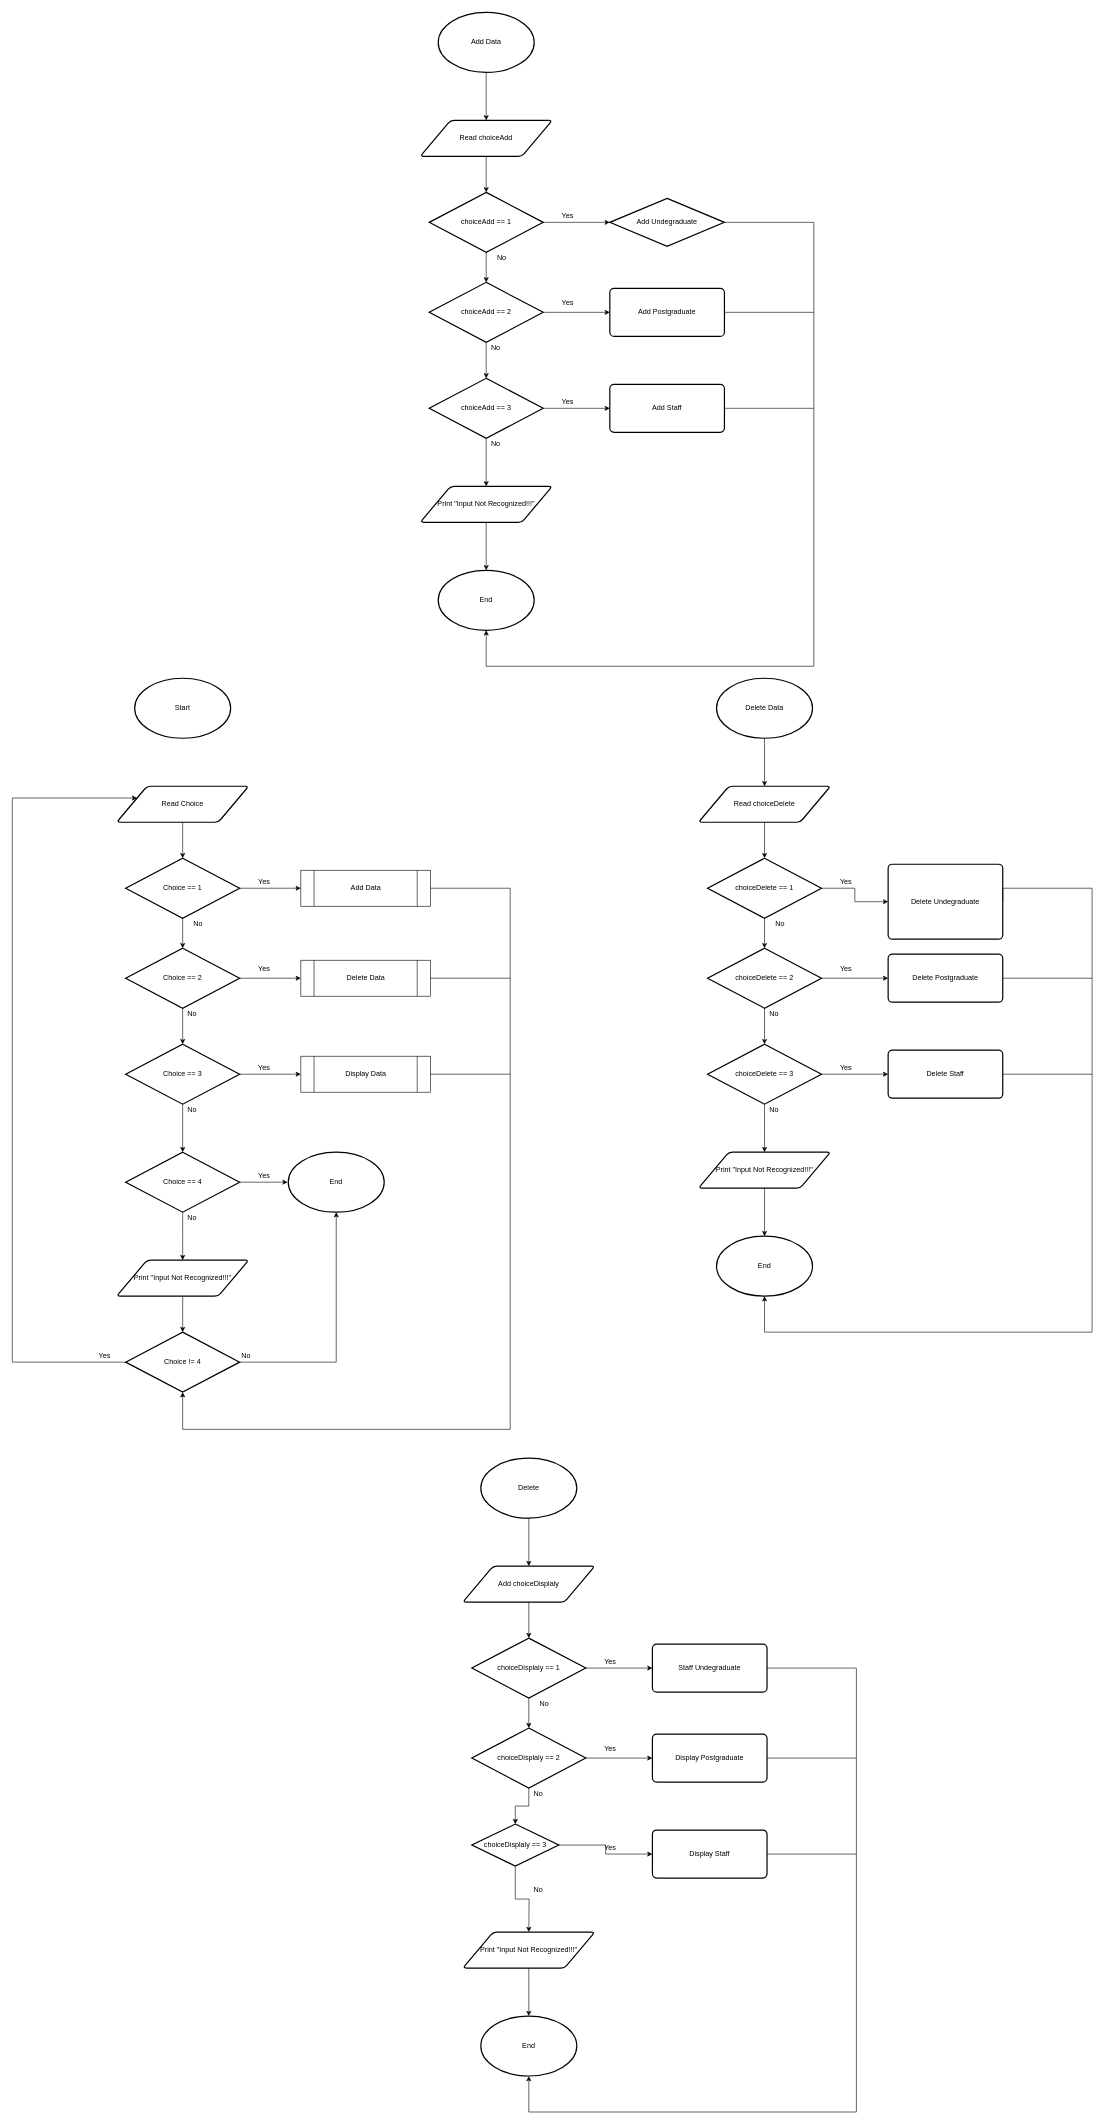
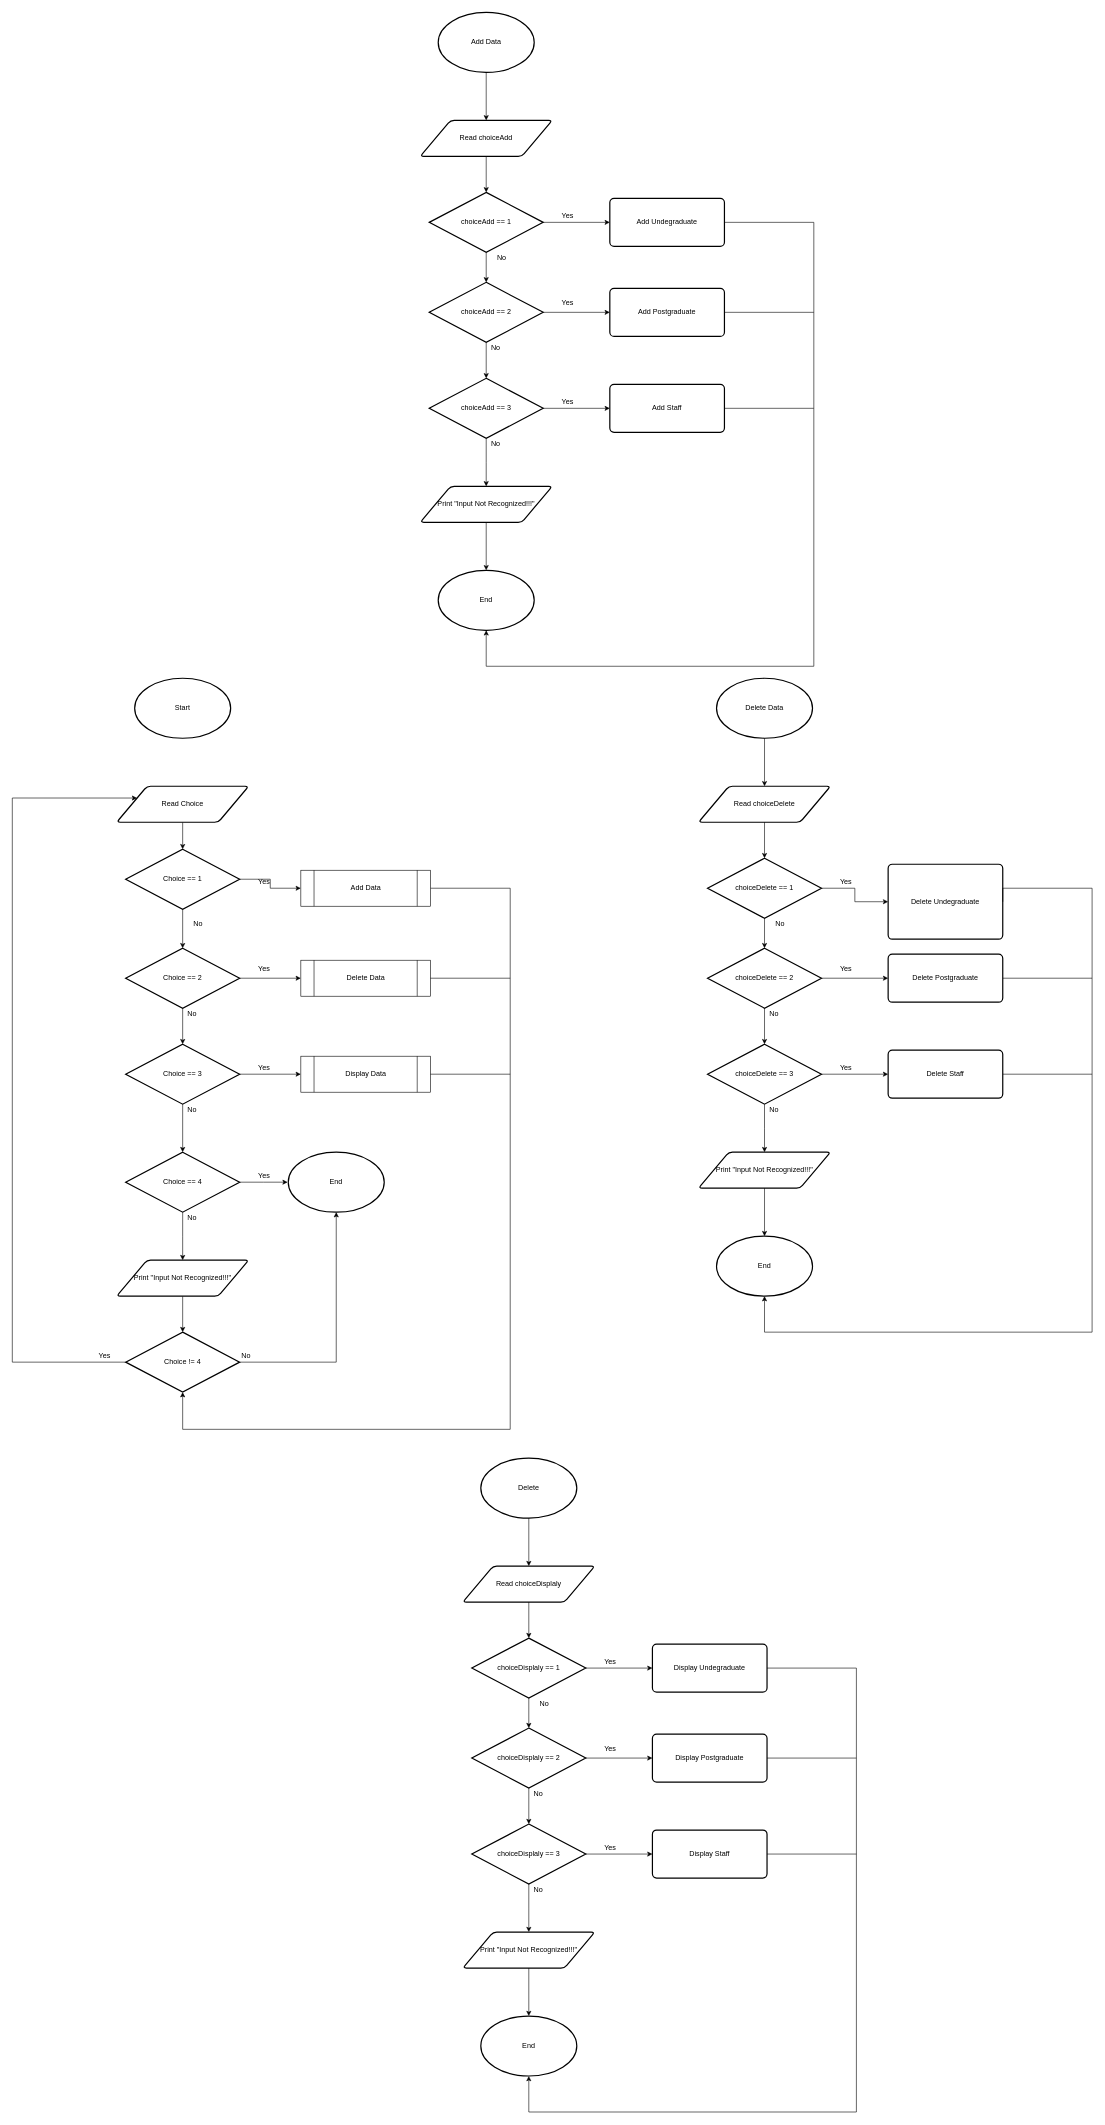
node "Add Undegraduate": shape diamond -> rounded rectangle
node "Choice == 1": moved (183, 888) -> (183, 879)
node "Add choiceDisplaly": label "Add choiceDisplaly" -> "Read choiceDisplaly"
node "Staff Undegraduate": label "Staff Undegraduate" -> "Display Undegraduate"
node "choiceDisplaly == 3": size 87x42 -> 114x60
